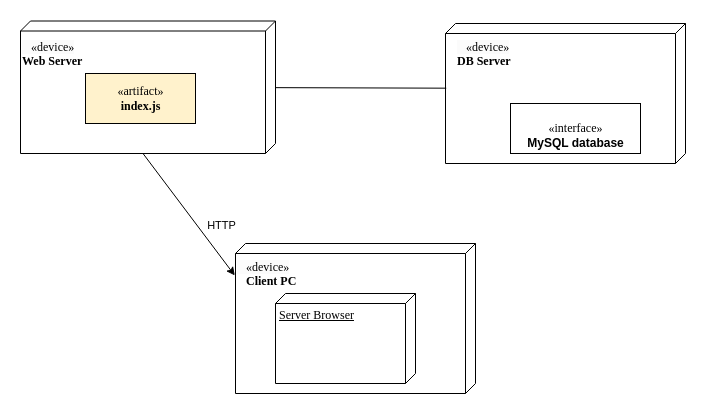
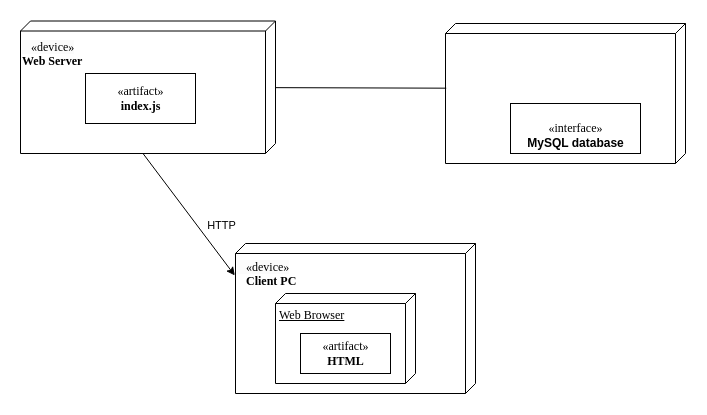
node "«device» DB Server": removed
node "«artifact» index.js": fillcolor #fff2cc -> #ffffff
node "Server Browser": label "Server Browser" -> "Web Browser"
node "«artifact» HTML": added
